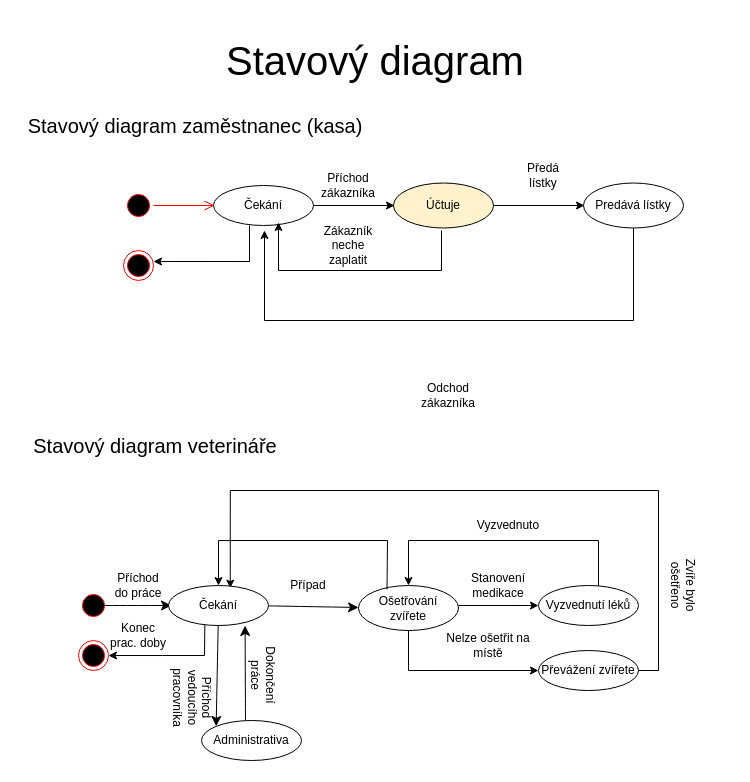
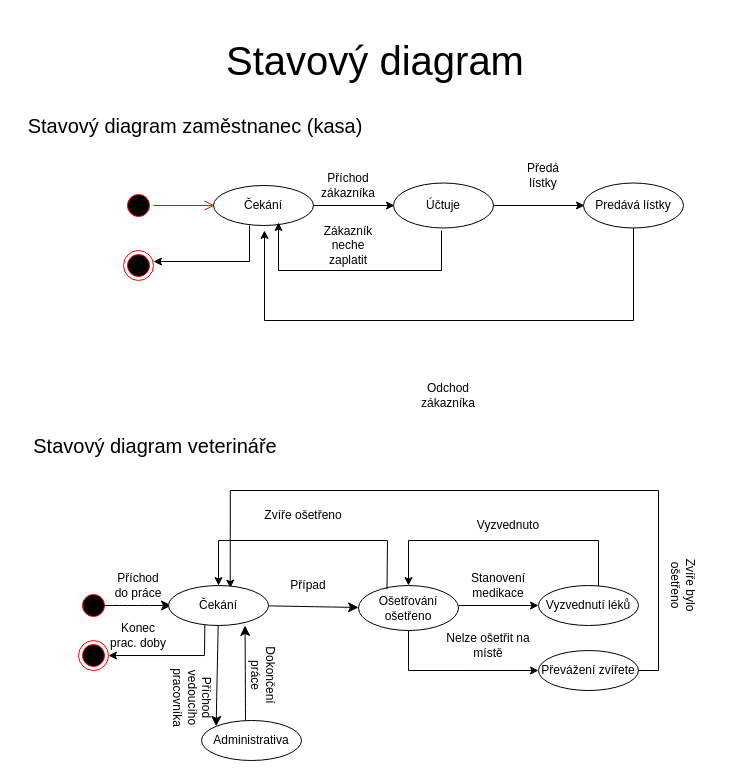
node "Účtuje": fillcolor #fff2cc -> #ffffff
node "Zvíře ošetřeno": added
node "Ošetřování zvířete": label "Ošetřování zvířete" -> "Ošetřování ošetřeno"
